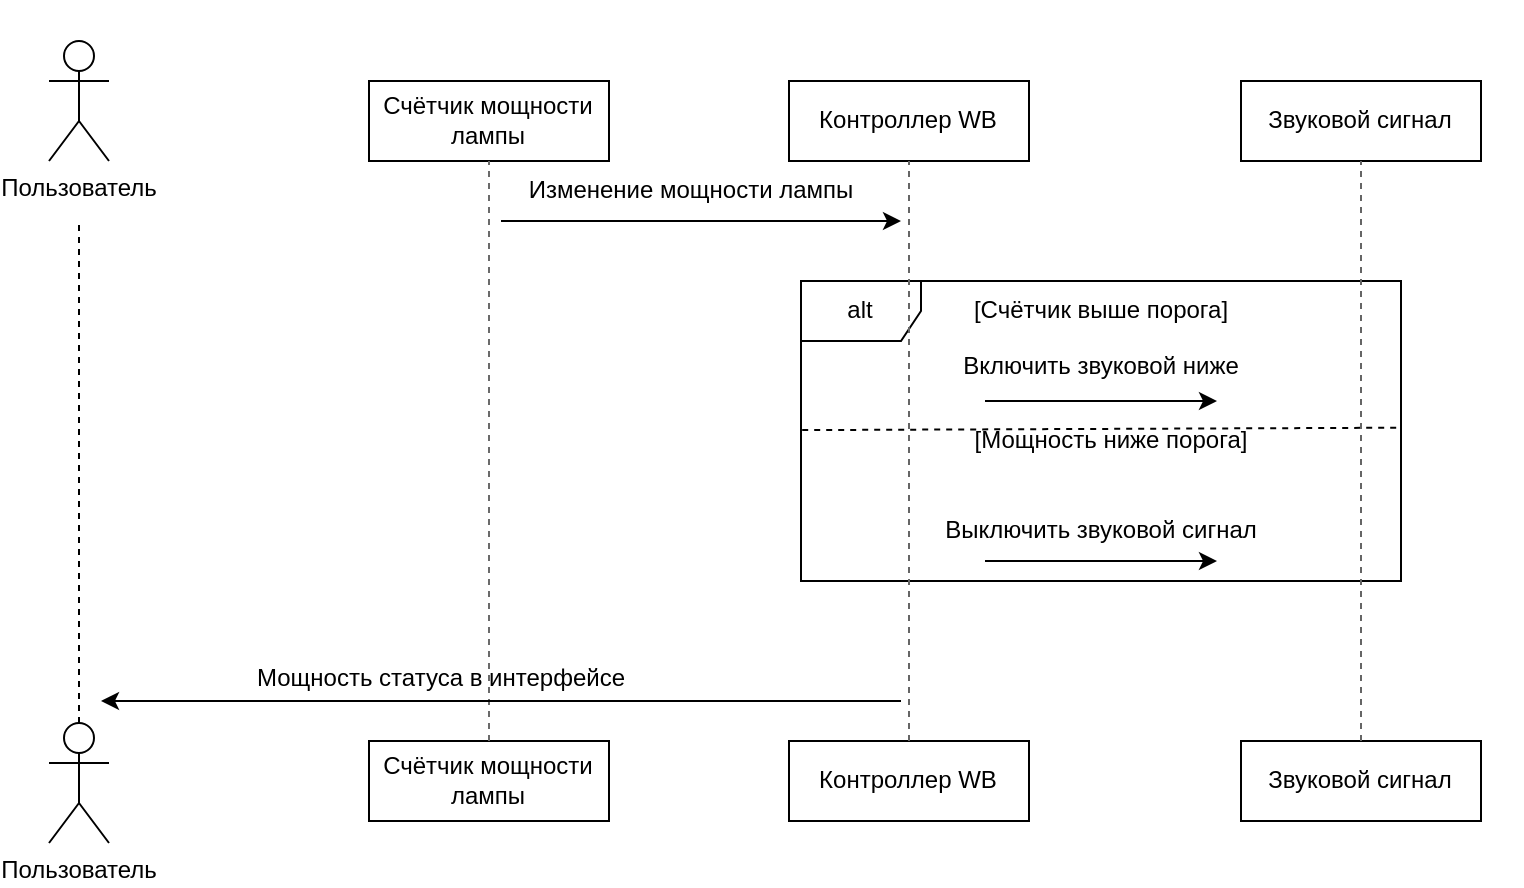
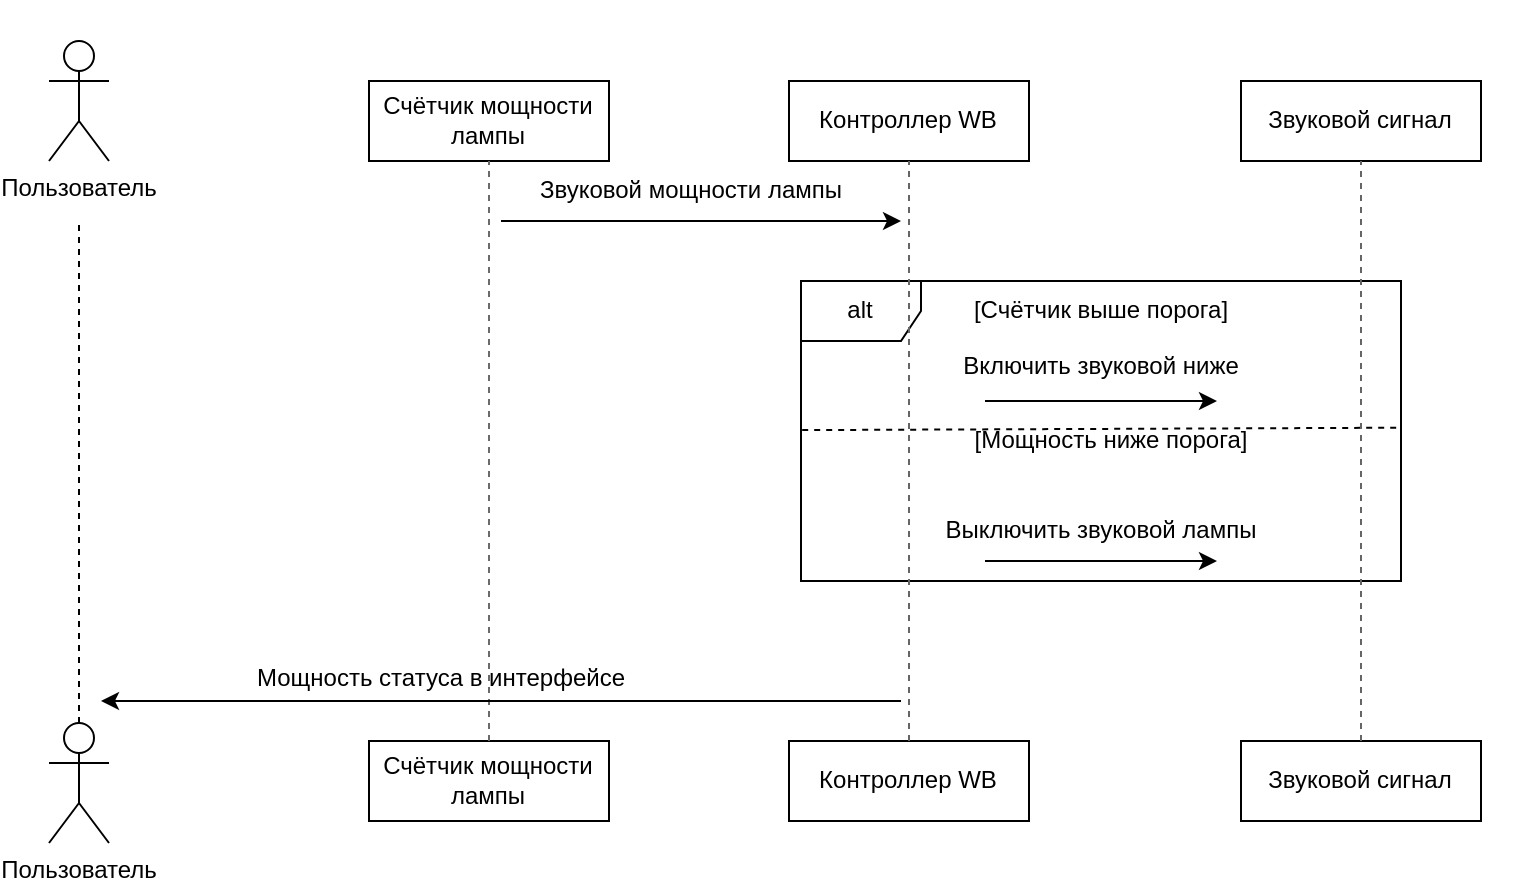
node "Изменение мощности лампы": label "Изменение мощности лампы" -> "Звуковой мощности лампы"
node "Выключить звуковой сигнал": label "Выключить звуковой сигнал" -> "Выключить звуковой лампы"
